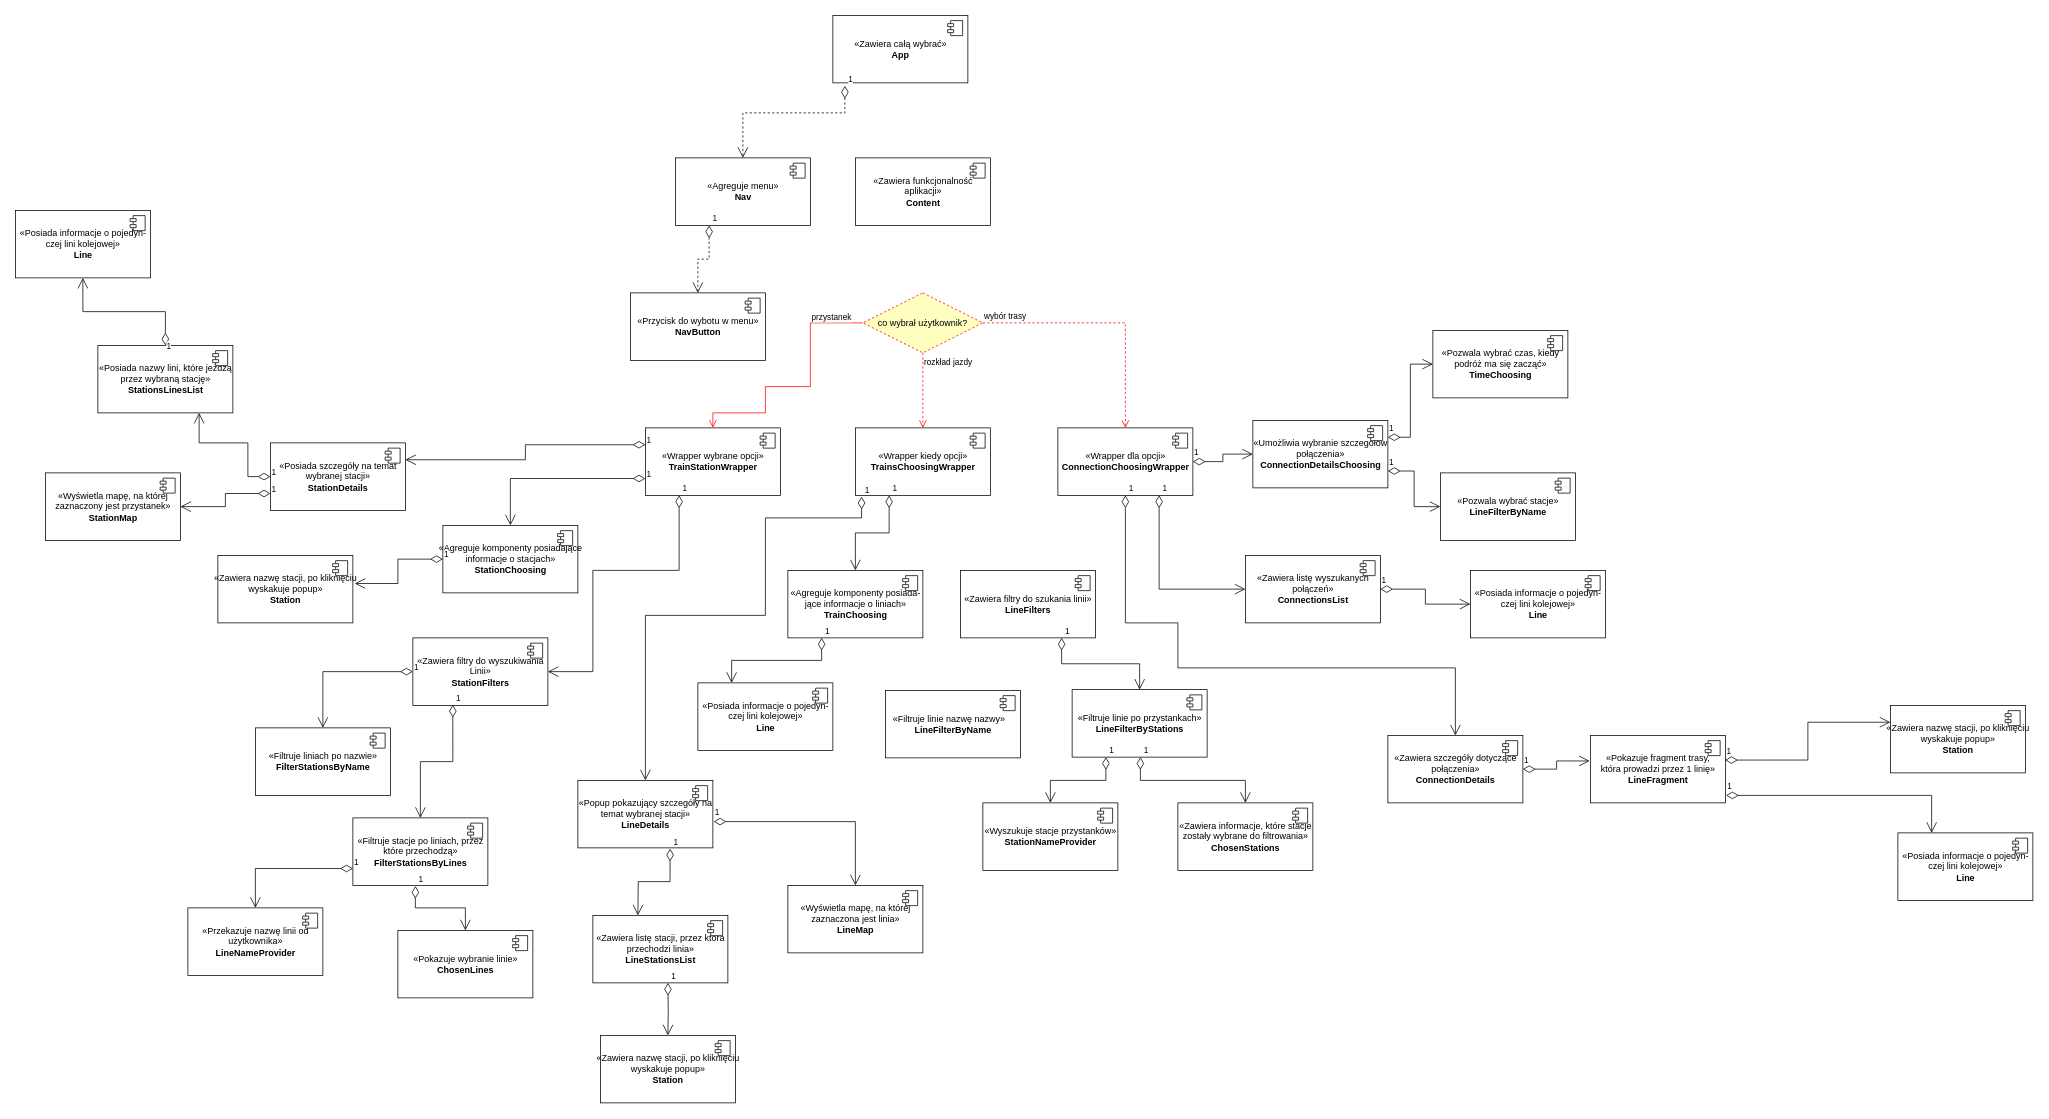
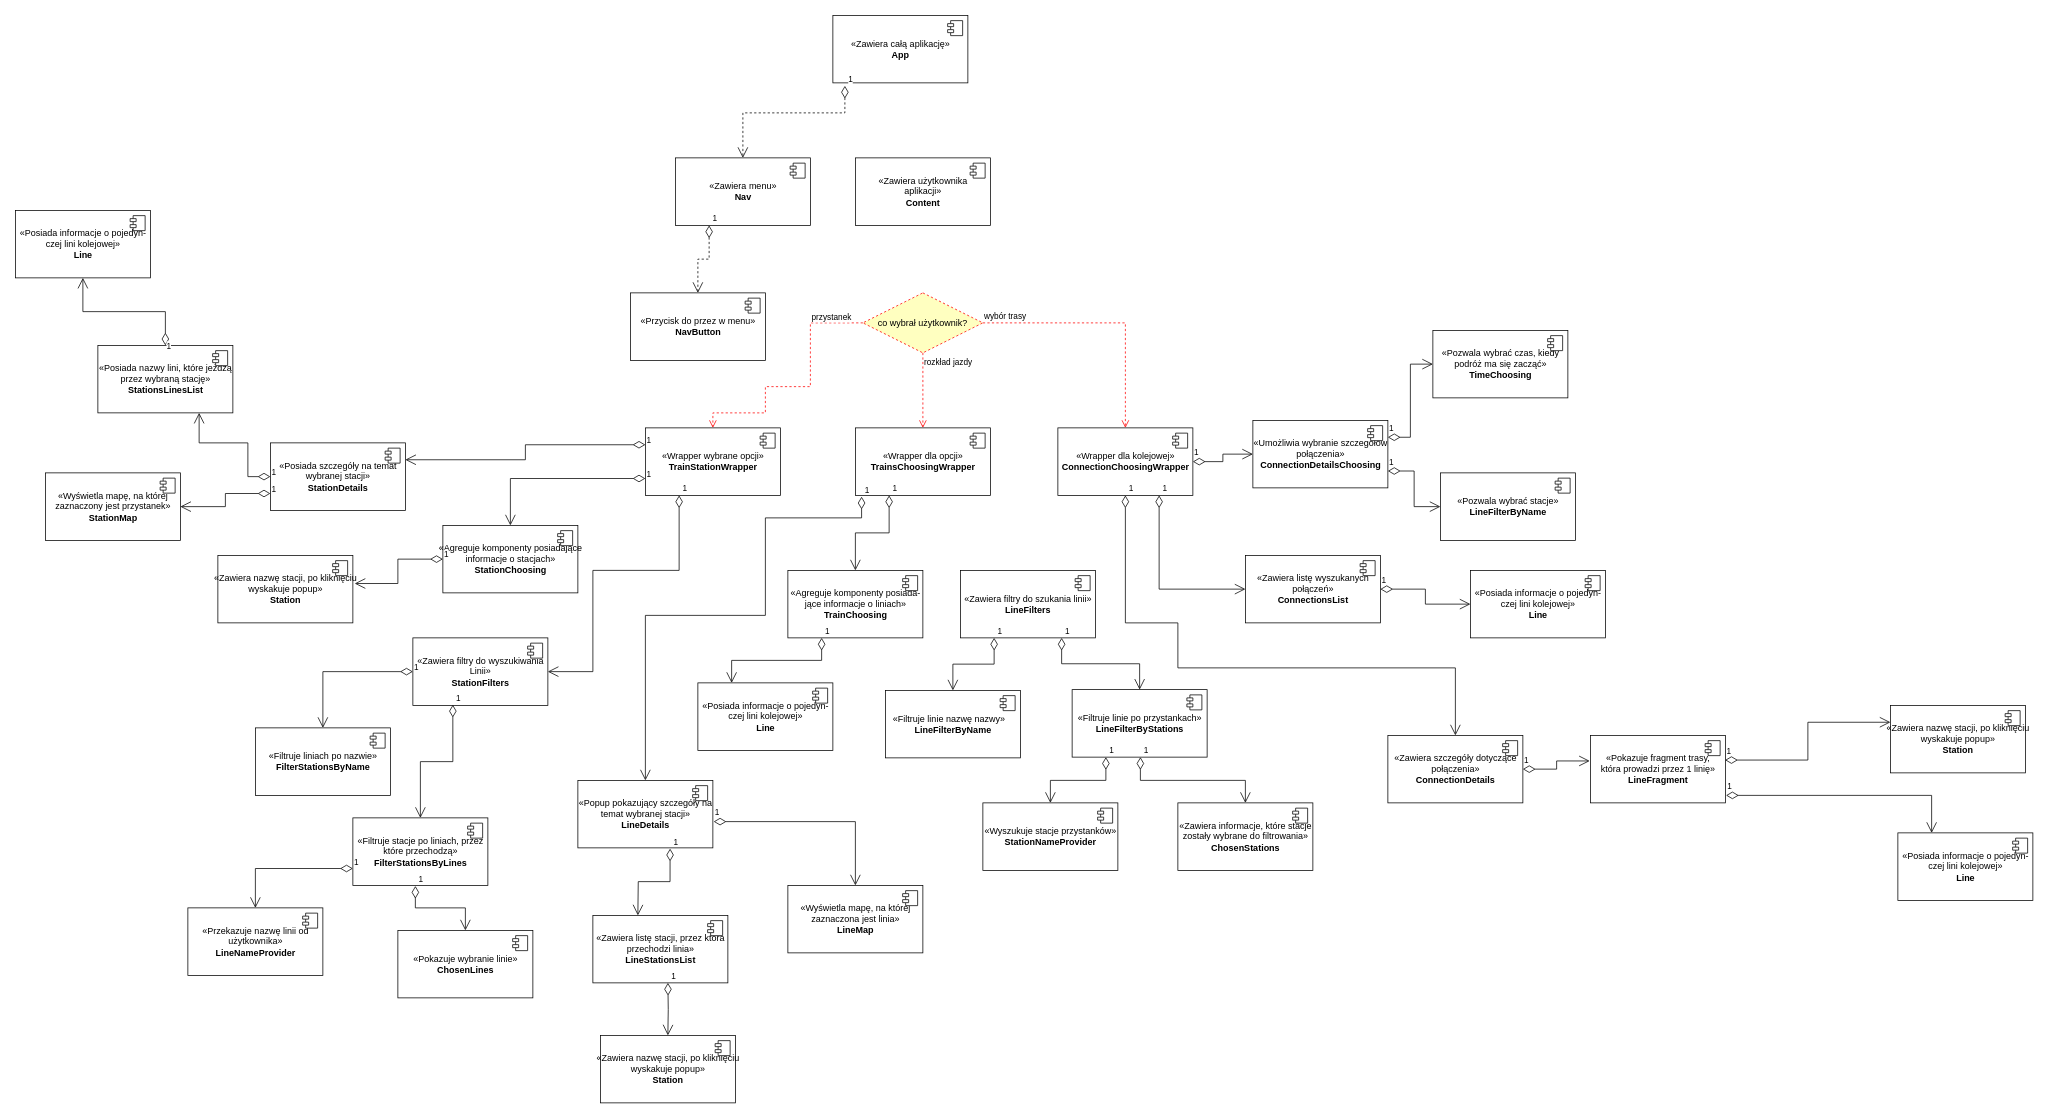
node "«Zawiera całą wybrać» App": label "«Zawiera całą wybrać» App" -> "«Zawiera całą aplikację» App"
node "«Agreguje menu» Nav": label "«Agreguje menu» Nav" -> "«Zawiera menu» Nav"
node "«Zawiera funkcjonalność aplikacji» Content": label "«Zawiera funkcjonalność aplikacji» Content" -> "«Zawiera użytkownika aplikacji» Content"
node "«Przycisk do wybotu w menu» NavButton": label "«Przycisk do wybotu w menu» NavButton" -> "«Przycisk do przez w menu» NavButton"
edge "co wybrał użytkownik?" -> "«Wrapper wybrane opcji» TrainStationWrapper": style solid -> dashed
node "«Wrapper kiedy opcji» TrainsChoosingWrapper": label "«Wrapper kiedy opcji» TrainsChoosingWrapper" -> "«Wrapper dla opcji» TrainsChoosingWrapper"
node "«Wrapper dla opcji» ConnectionChoosingWrapper": label "«Wrapper dla opcji» ConnectionChoosingWrapper" -> "«Wrapper dla kolejowej» ConnectionChoosingWrapper"
edge "«Zawiera filtry do szukania linii» LineFilters" -- "«Filtruje linie nazwę nazwy» LineFilterByName": added, label "1"
